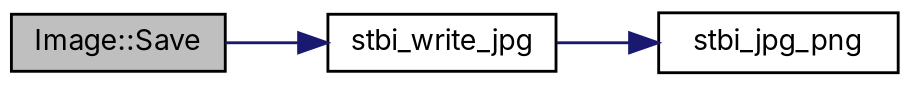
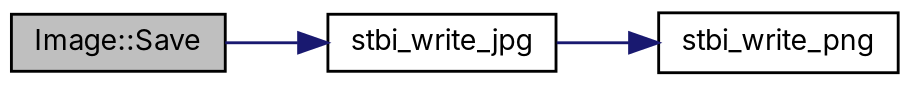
node "stbi_jpg_png": label "stbi_jpg_png" -> "stbi_write_png"
